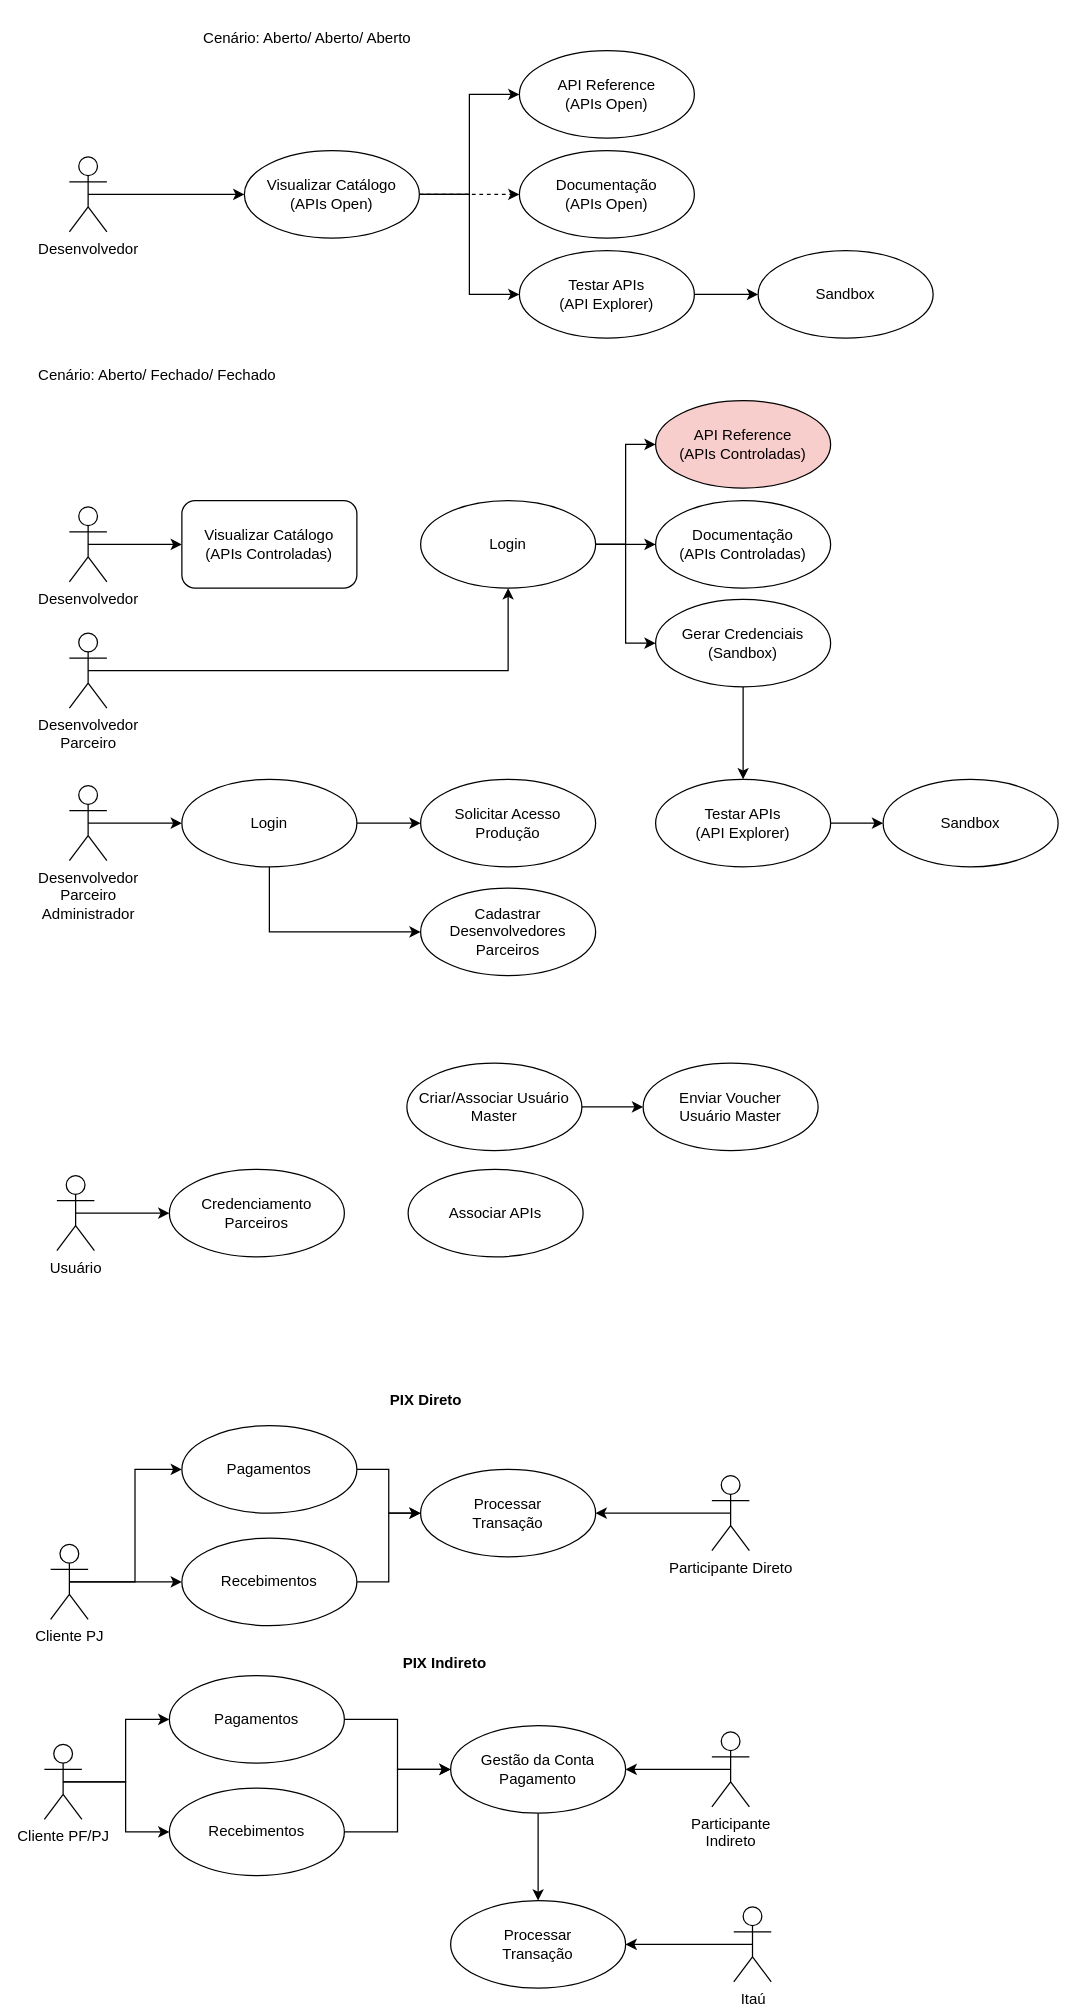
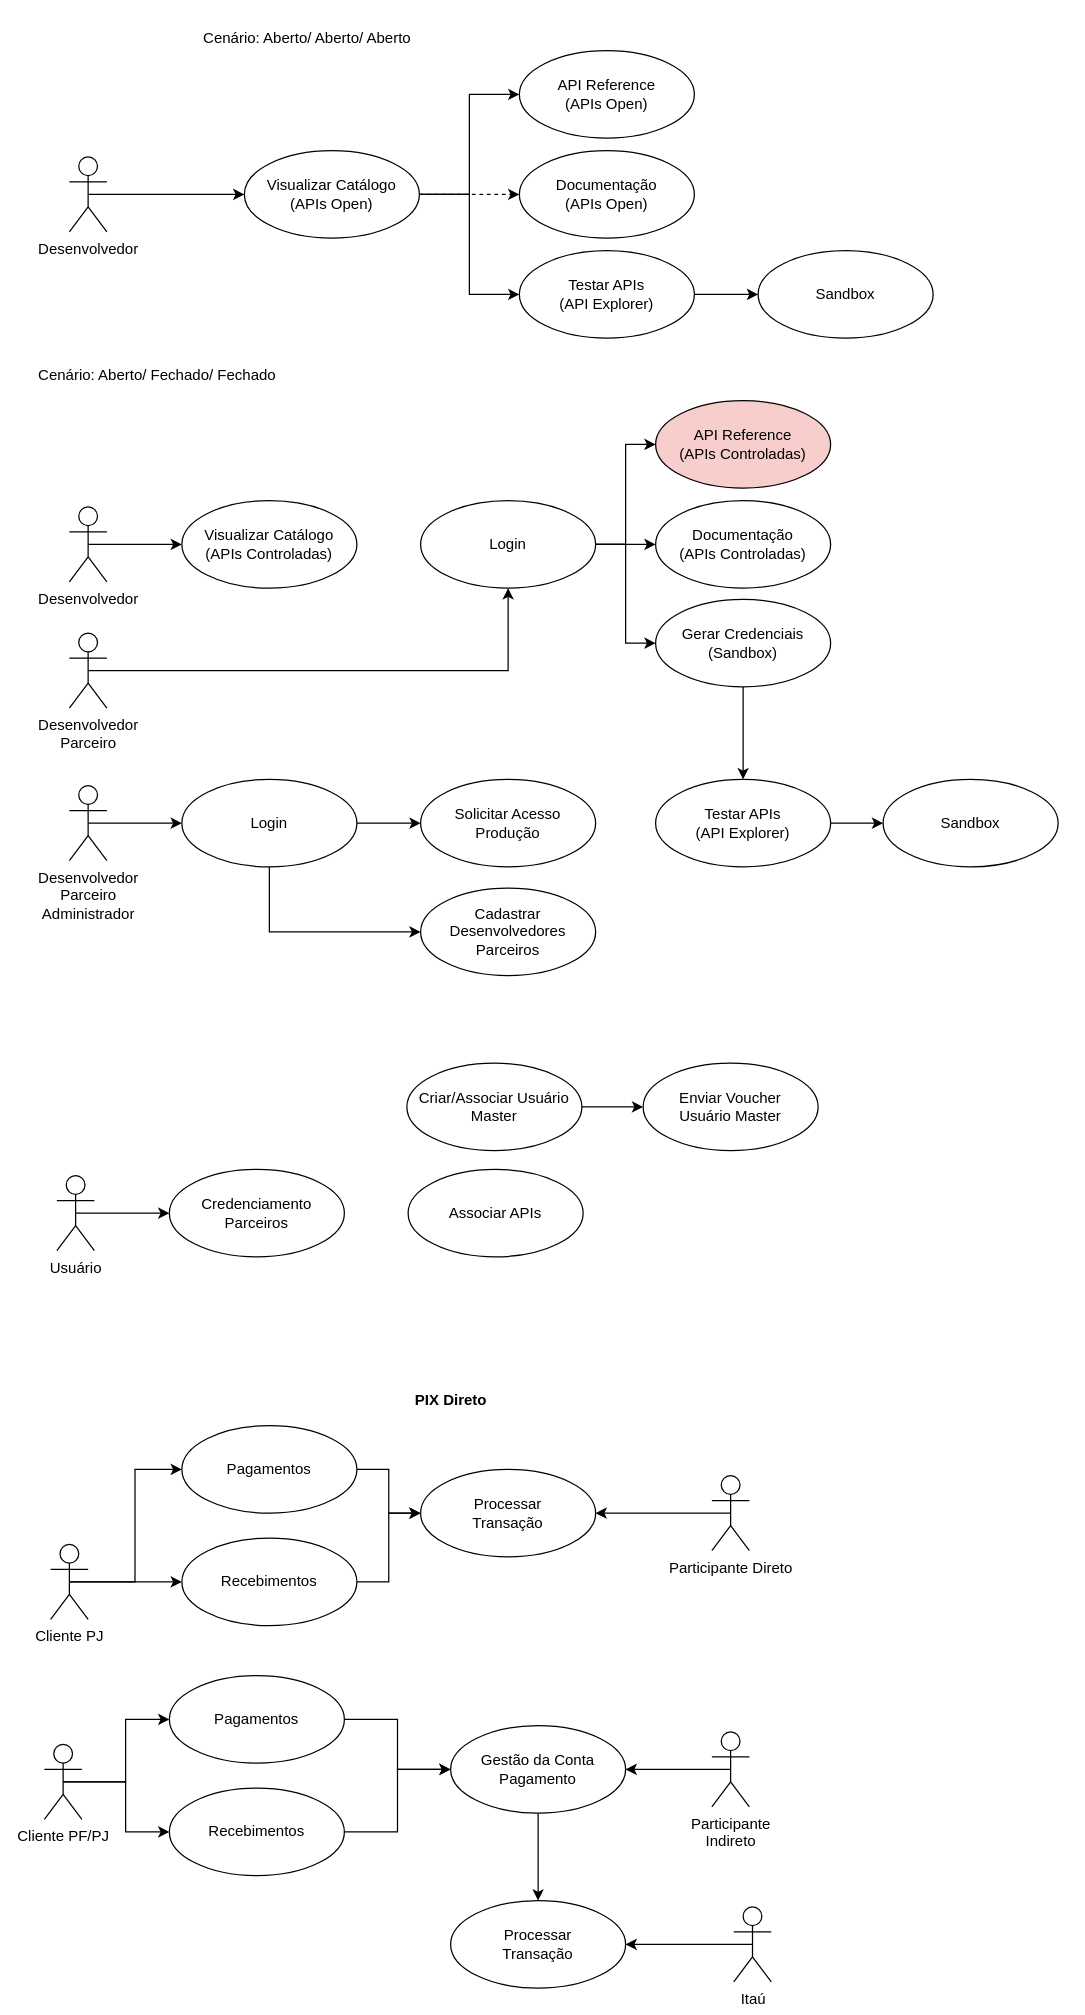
node "Visualizar Catálogo (APIs Controladas)": shape rounded rectangle -> ellipse
node "PIX Direto": moved (426, 1401) -> (451, 1401)
node "PIX Indireto": removed
